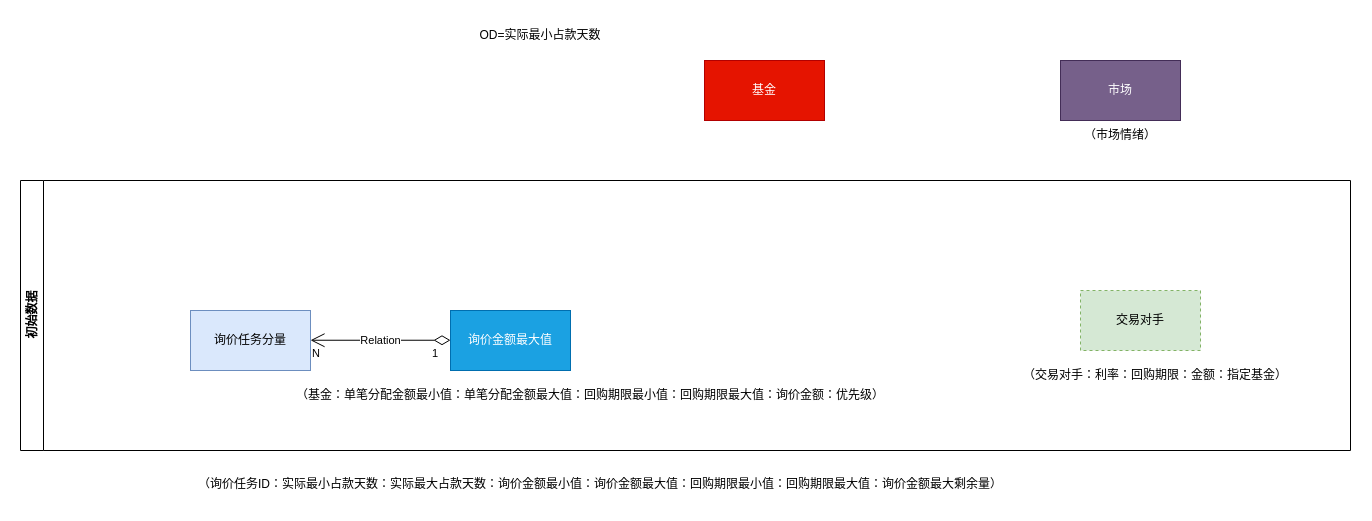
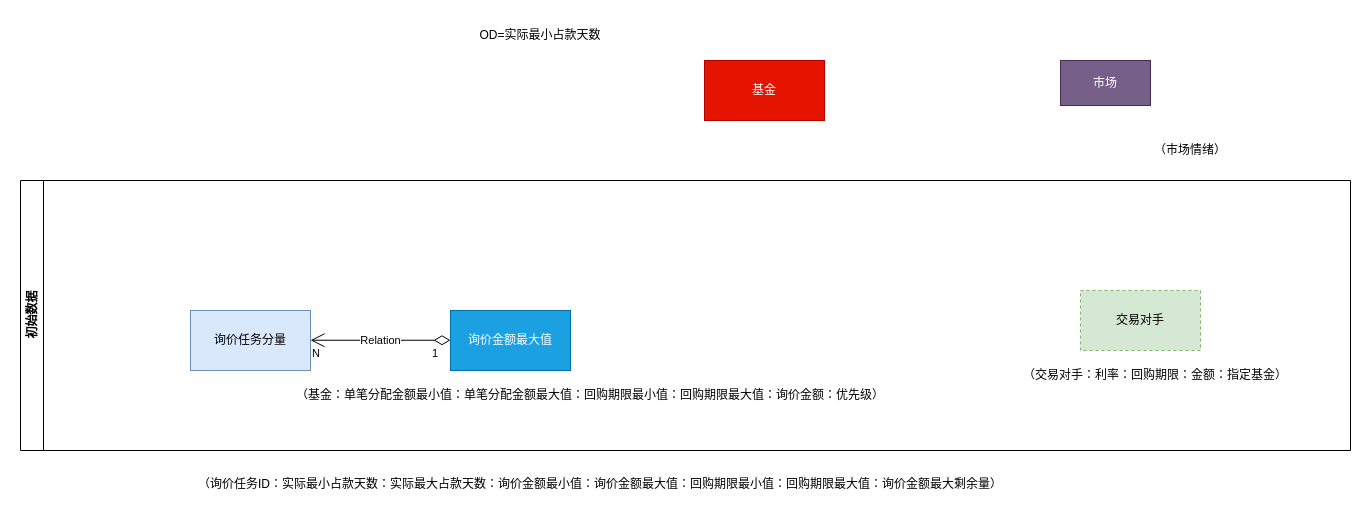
node "市场": size 120x60 -> 90x45
node "（市场情绪）": moved (1121, 136) -> (1191, 151)
